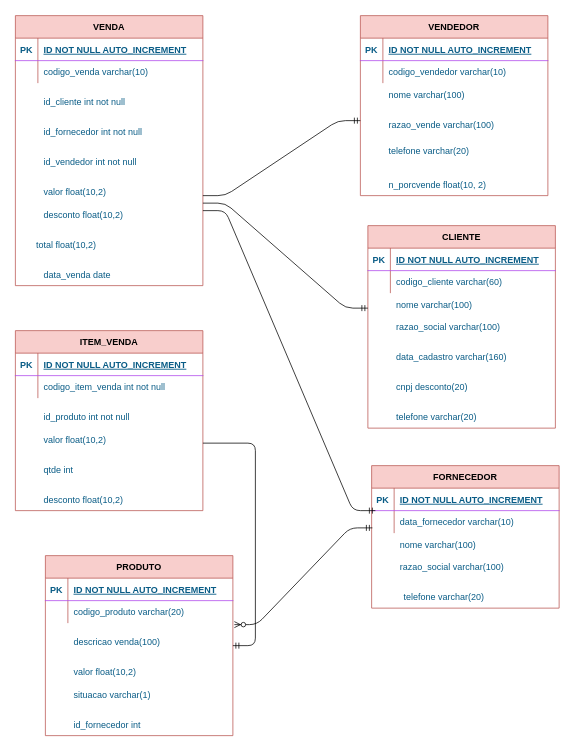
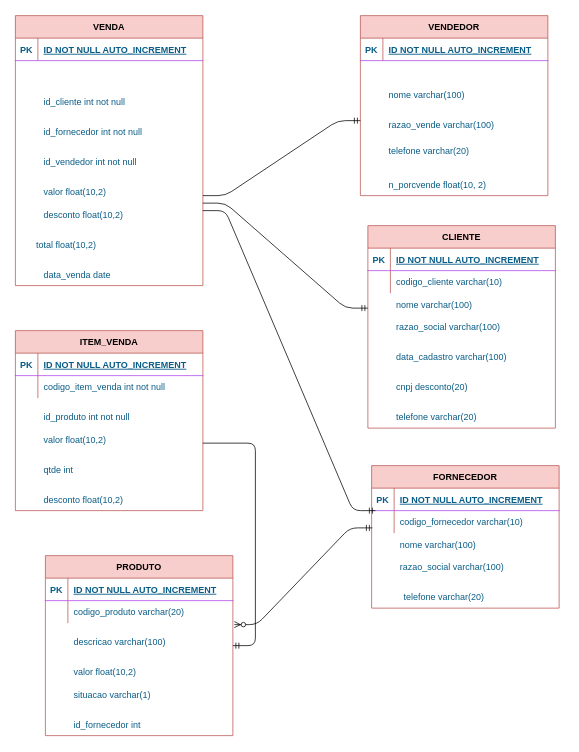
node "codigo_venda varchar(10)": removed
node "codigo_vendedor varchar(10)": removed
node "codigo_cliente varchar(60)": label "codigo_cliente varchar(60)" -> "codigo_cliente varchar(10)"
node "data_cadastro varchar(160)": label "data_cadastro varchar(160)" -> "data_cadastro varchar(100)"
node "data_fornecedor varchar(10)": label "data_fornecedor varchar(10)" -> "codigo_fornecedor varchar(10)"
node "descricao venda(100)": label "descricao venda(100)" -> "descricao varchar(100)"
